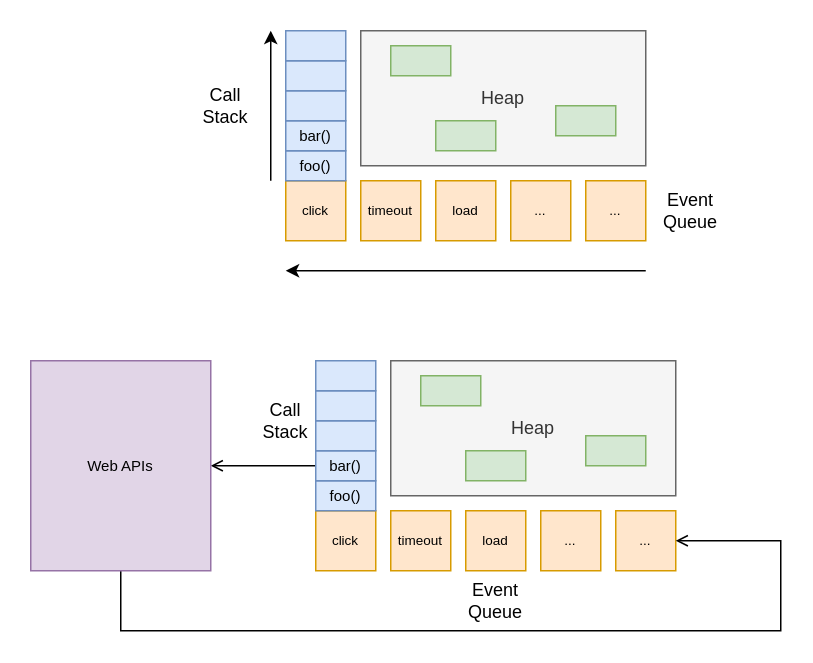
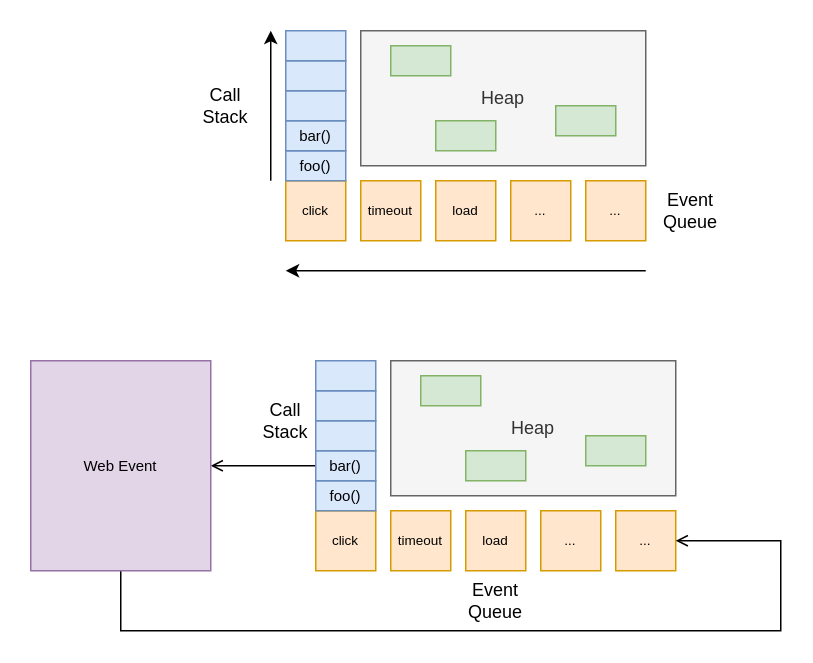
node "Web APIs": label "Web APIs" -> "Web Event"
